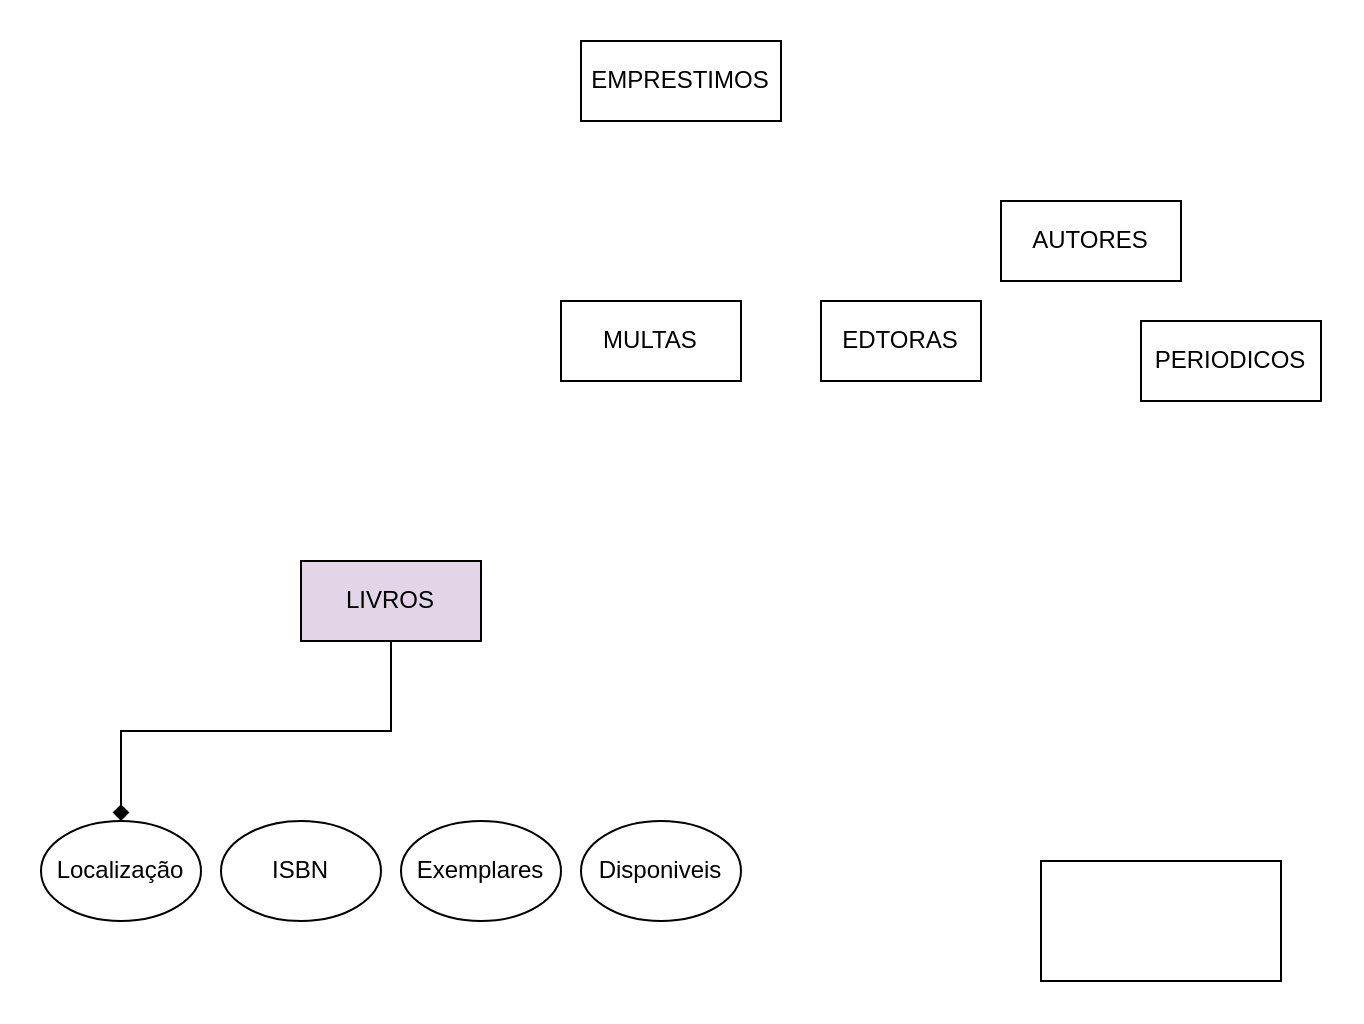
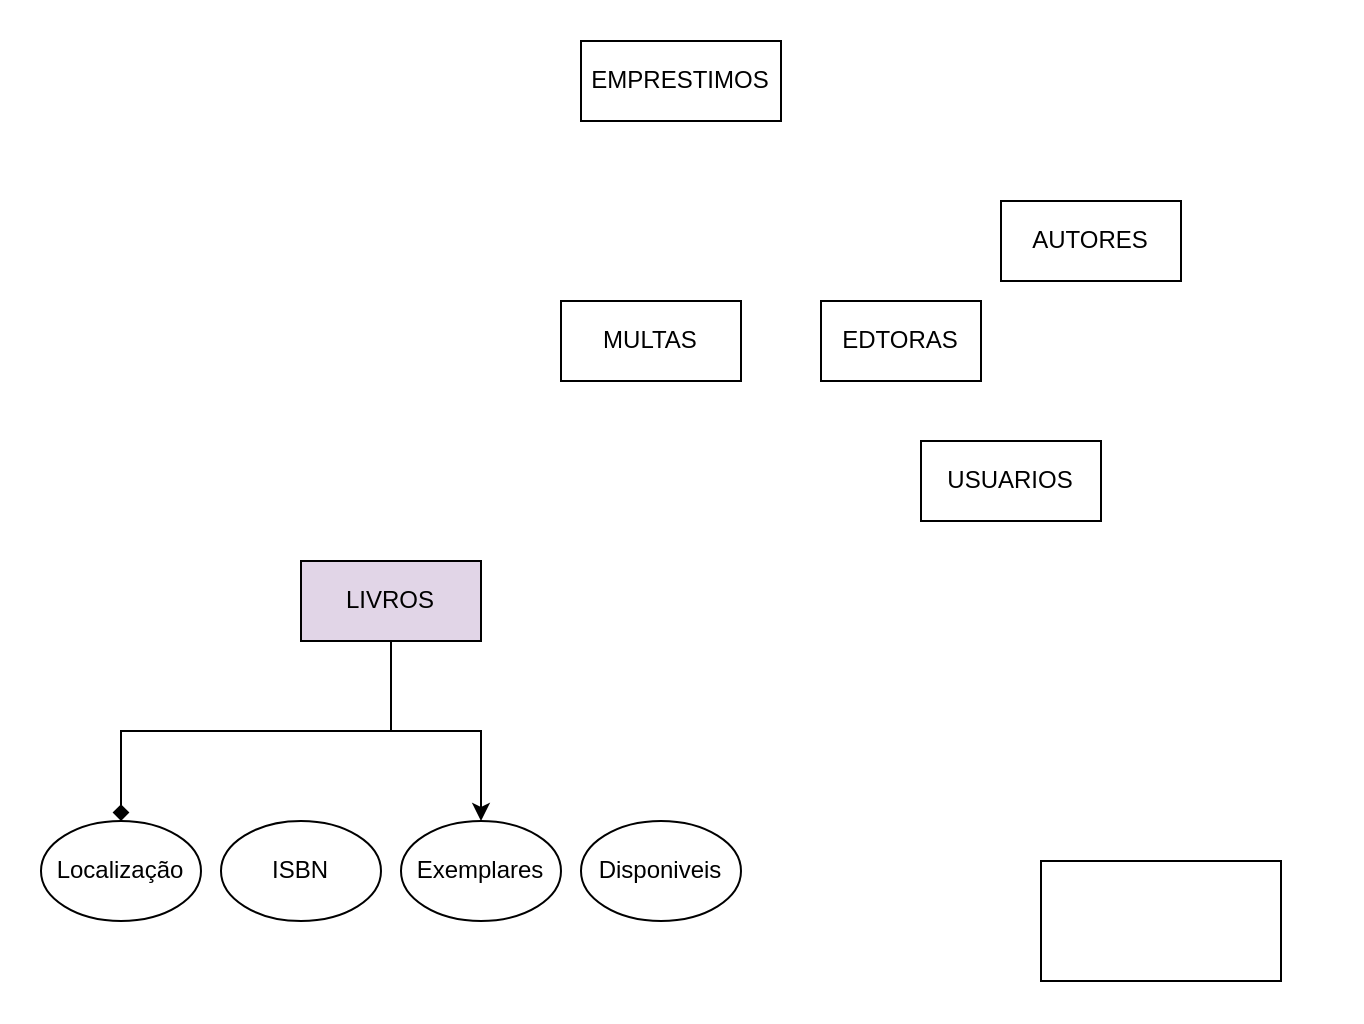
node "PERIODICOS": removed
node "USUARIOS": added
edge "LIVROS" -> "Exemplares": added
